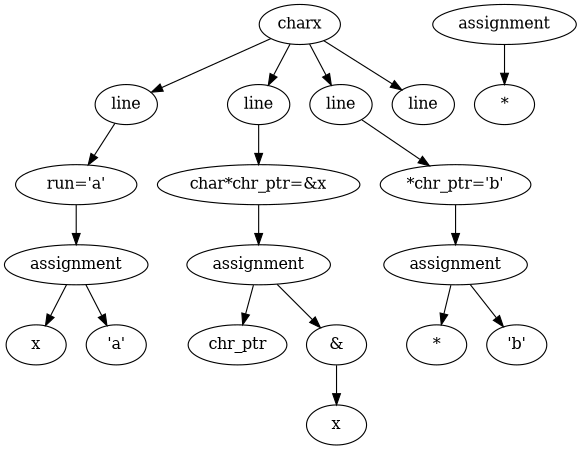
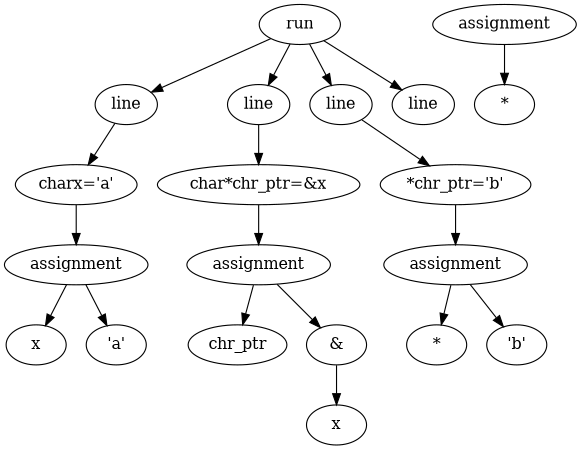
node "charx": label "charx" -> "run"
node "run='a'": label "run='a'" -> "charx='a'"
